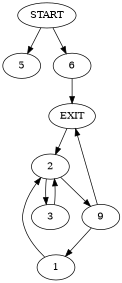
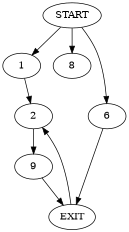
node "5": label "5" -> "8"
node "3": removed
edge "9" -> "1": now "START" -> "1"
